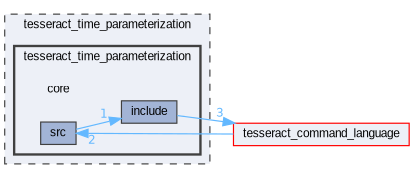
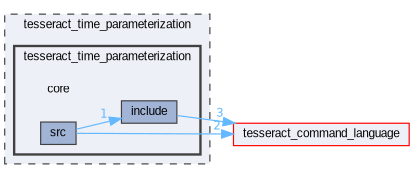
edge "tesseract_command_language" -> "src": reversed
